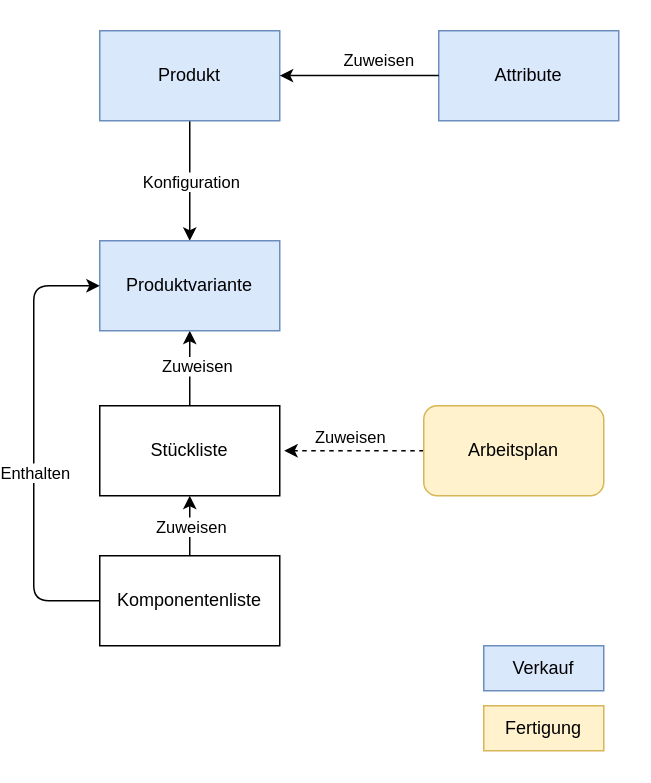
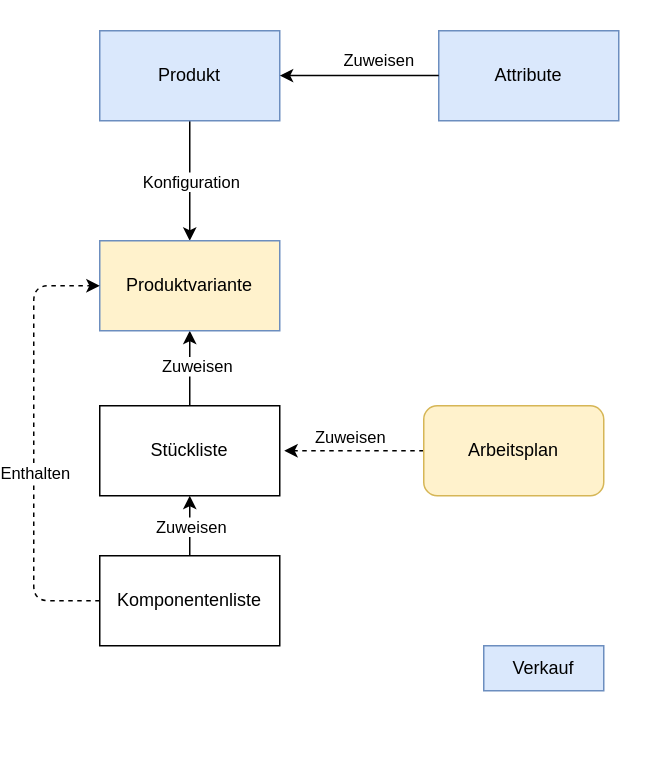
node "Produktvariante": fillcolor #dae8fc -> #fff2cc
edge "Komponentenliste" -> "Produktvariante": style solid -> dashed
node "Fertigung": removed
